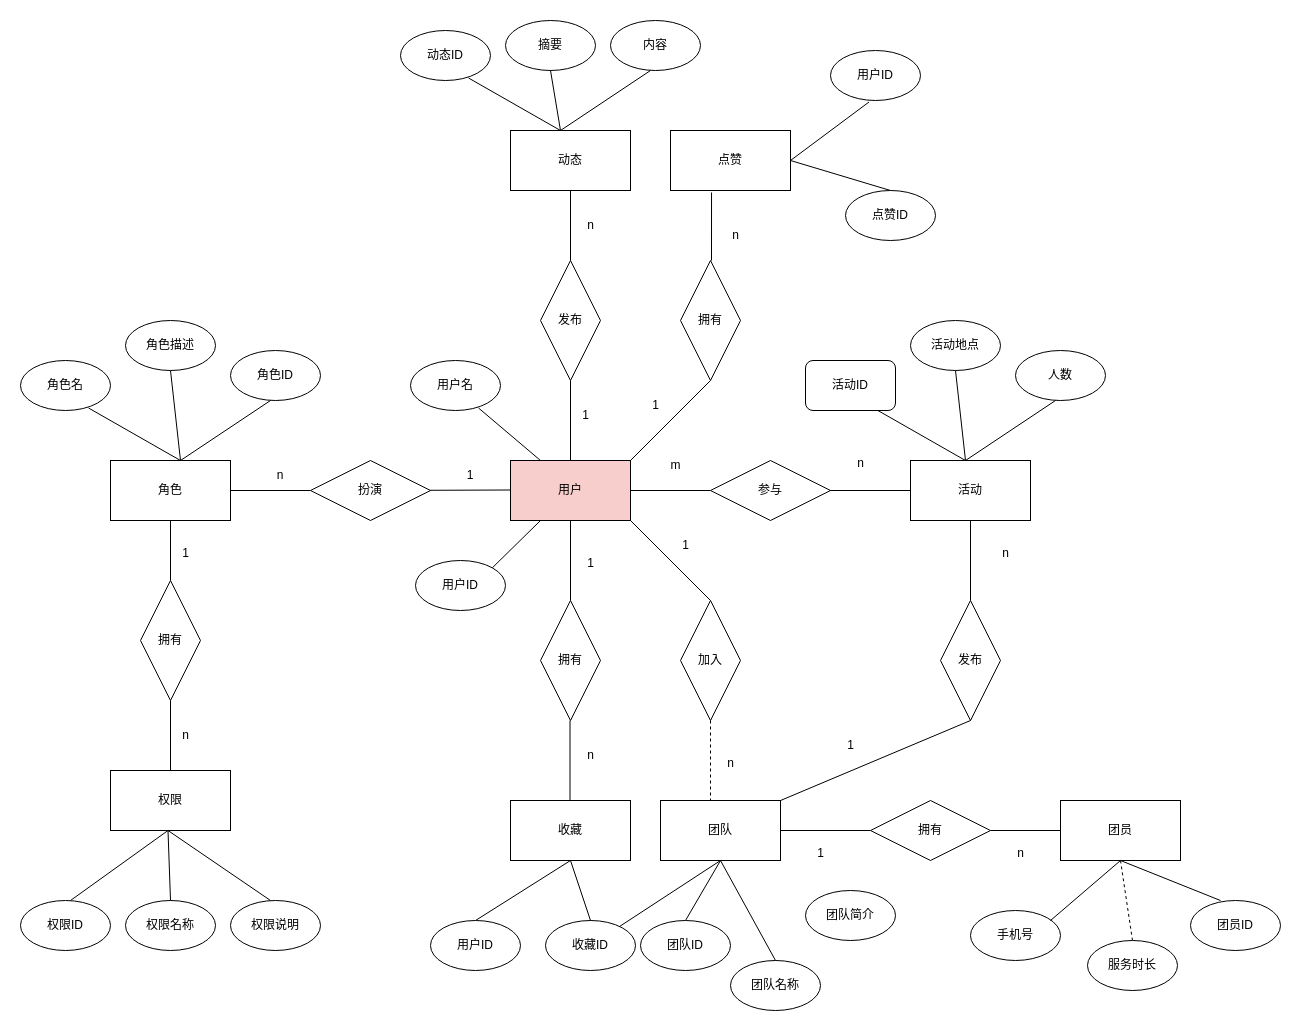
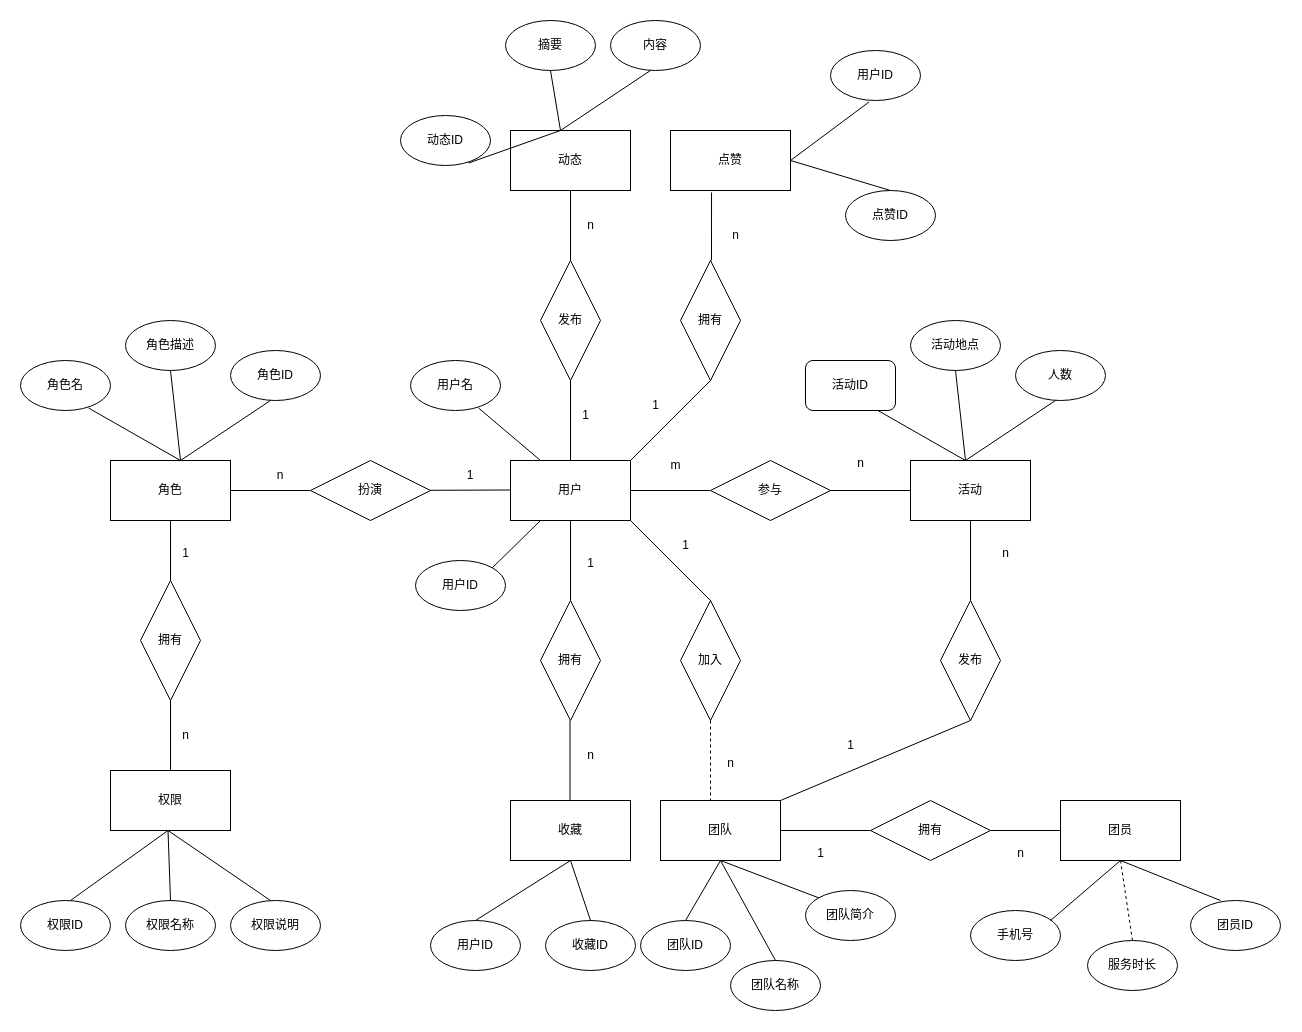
node "动态ID": moved (446, 56) -> (446, 141)
node "用户": fillcolor #f8cecc -> #ffffff
edge "团队" -- "收藏ID": now "团队" -- "团队简介"
